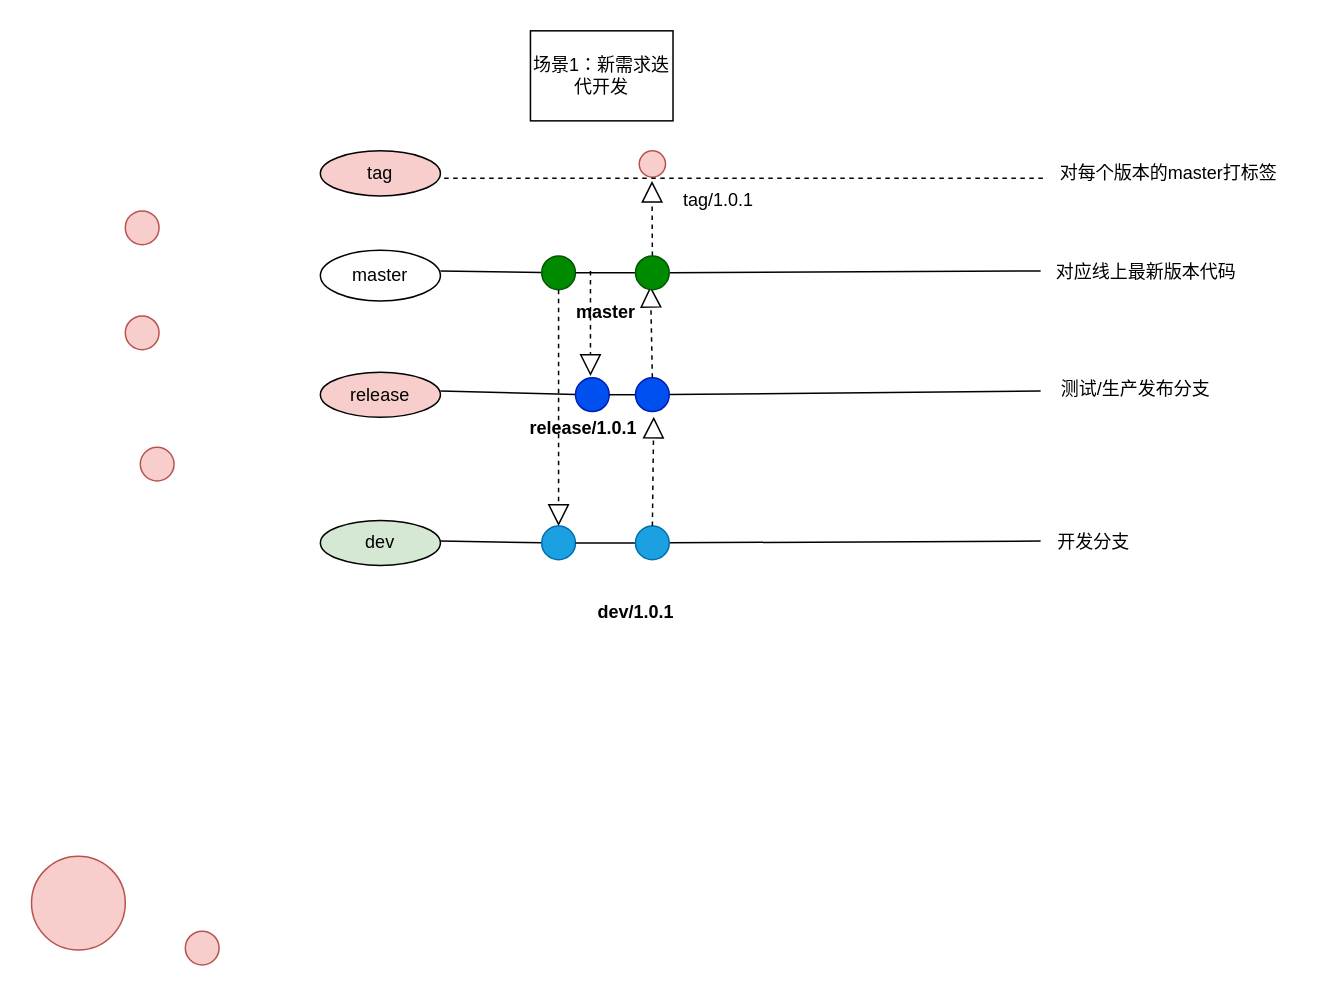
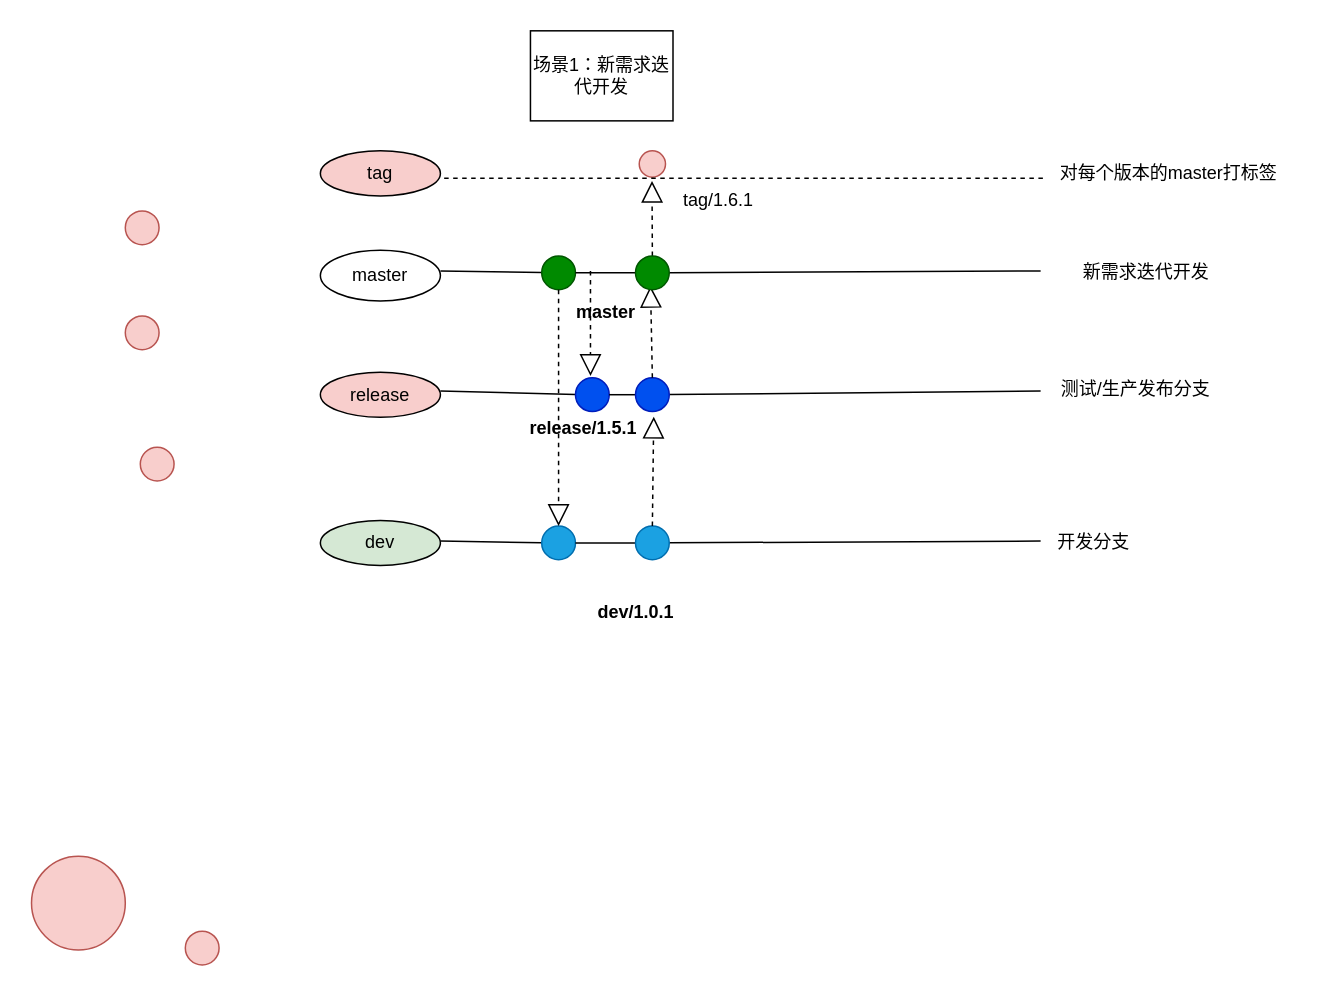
node "tag/1.0.1": label "tag/1.0.1" -> "tag/1.6.1"
node "对应线上最新版本代码": label "对应线上最新版本代码" -> "新需求迭代开发"
node "release/1.0.1": label "release/1.0.1" -> "release/1.5.1"
